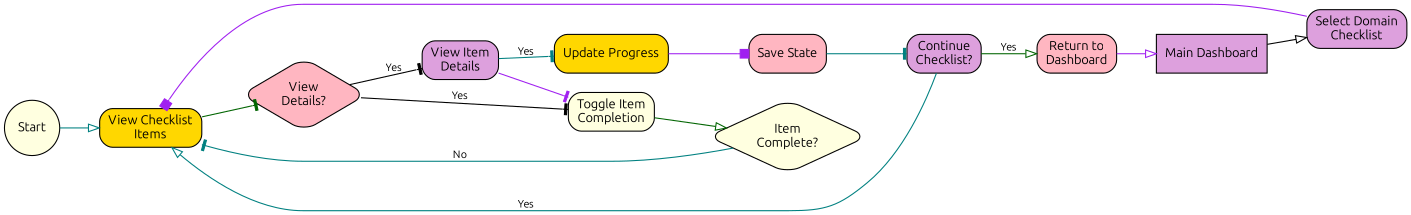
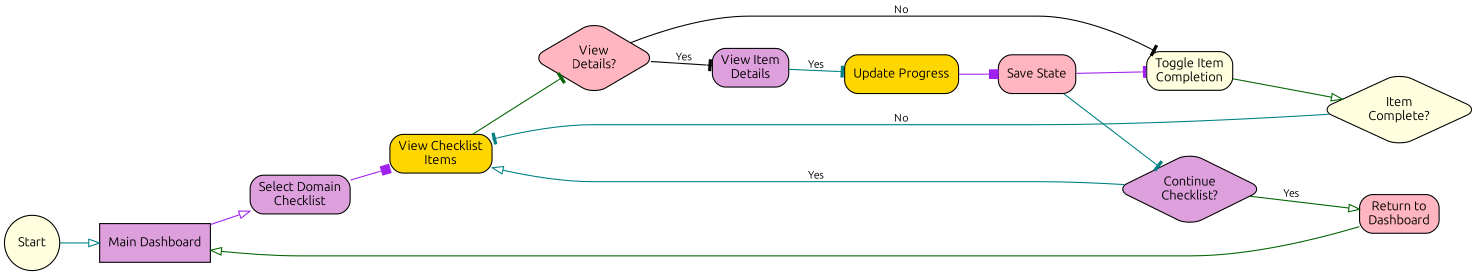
edge "Main Dashboard" -> "Select Domain Checklist": color black -> purple
node "Continue Checklist?": shape box -> diamond
edge "Return to Dashboard" -> "Main Dashboard": color purple -> darkgreen
edge "View Item Details" -> "Toggle Item Completion": now "Save State" -> "Toggle Item Completion"
edge "View Details?" -> "Toggle Item Completion": label "Yes" -> "No"
edge "Start" -> "View Checklist Items": now "Start" -> "Main Dashboard"
